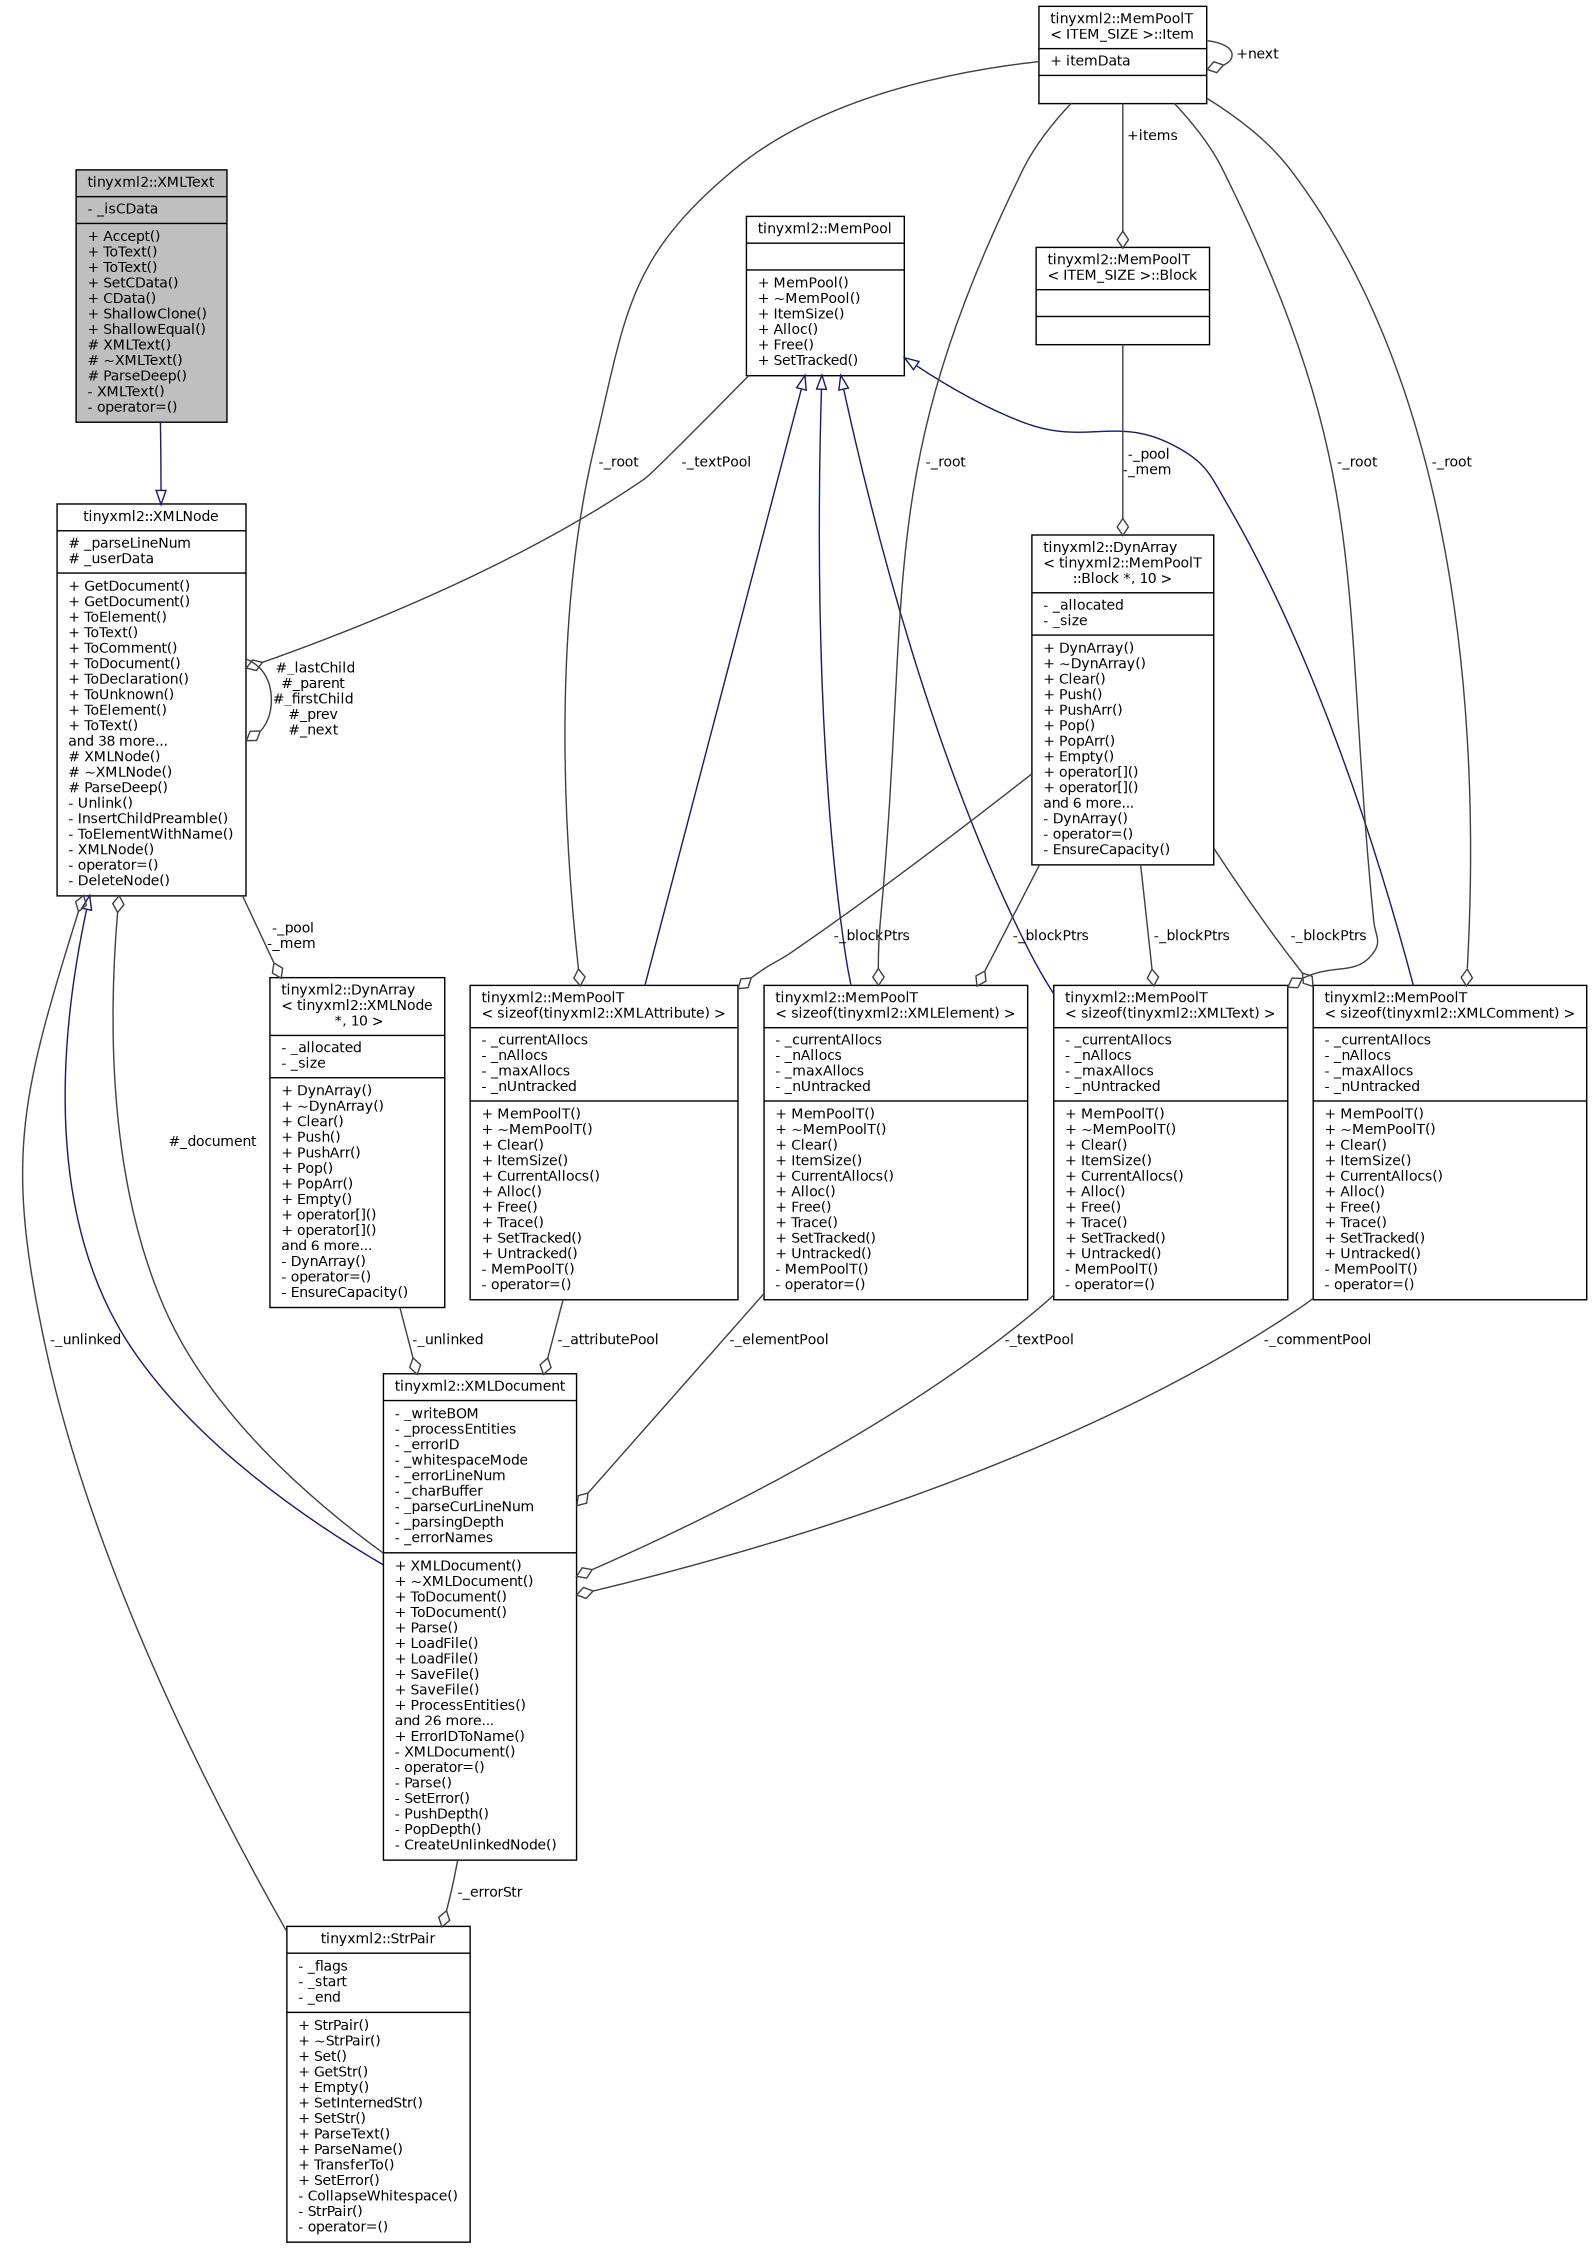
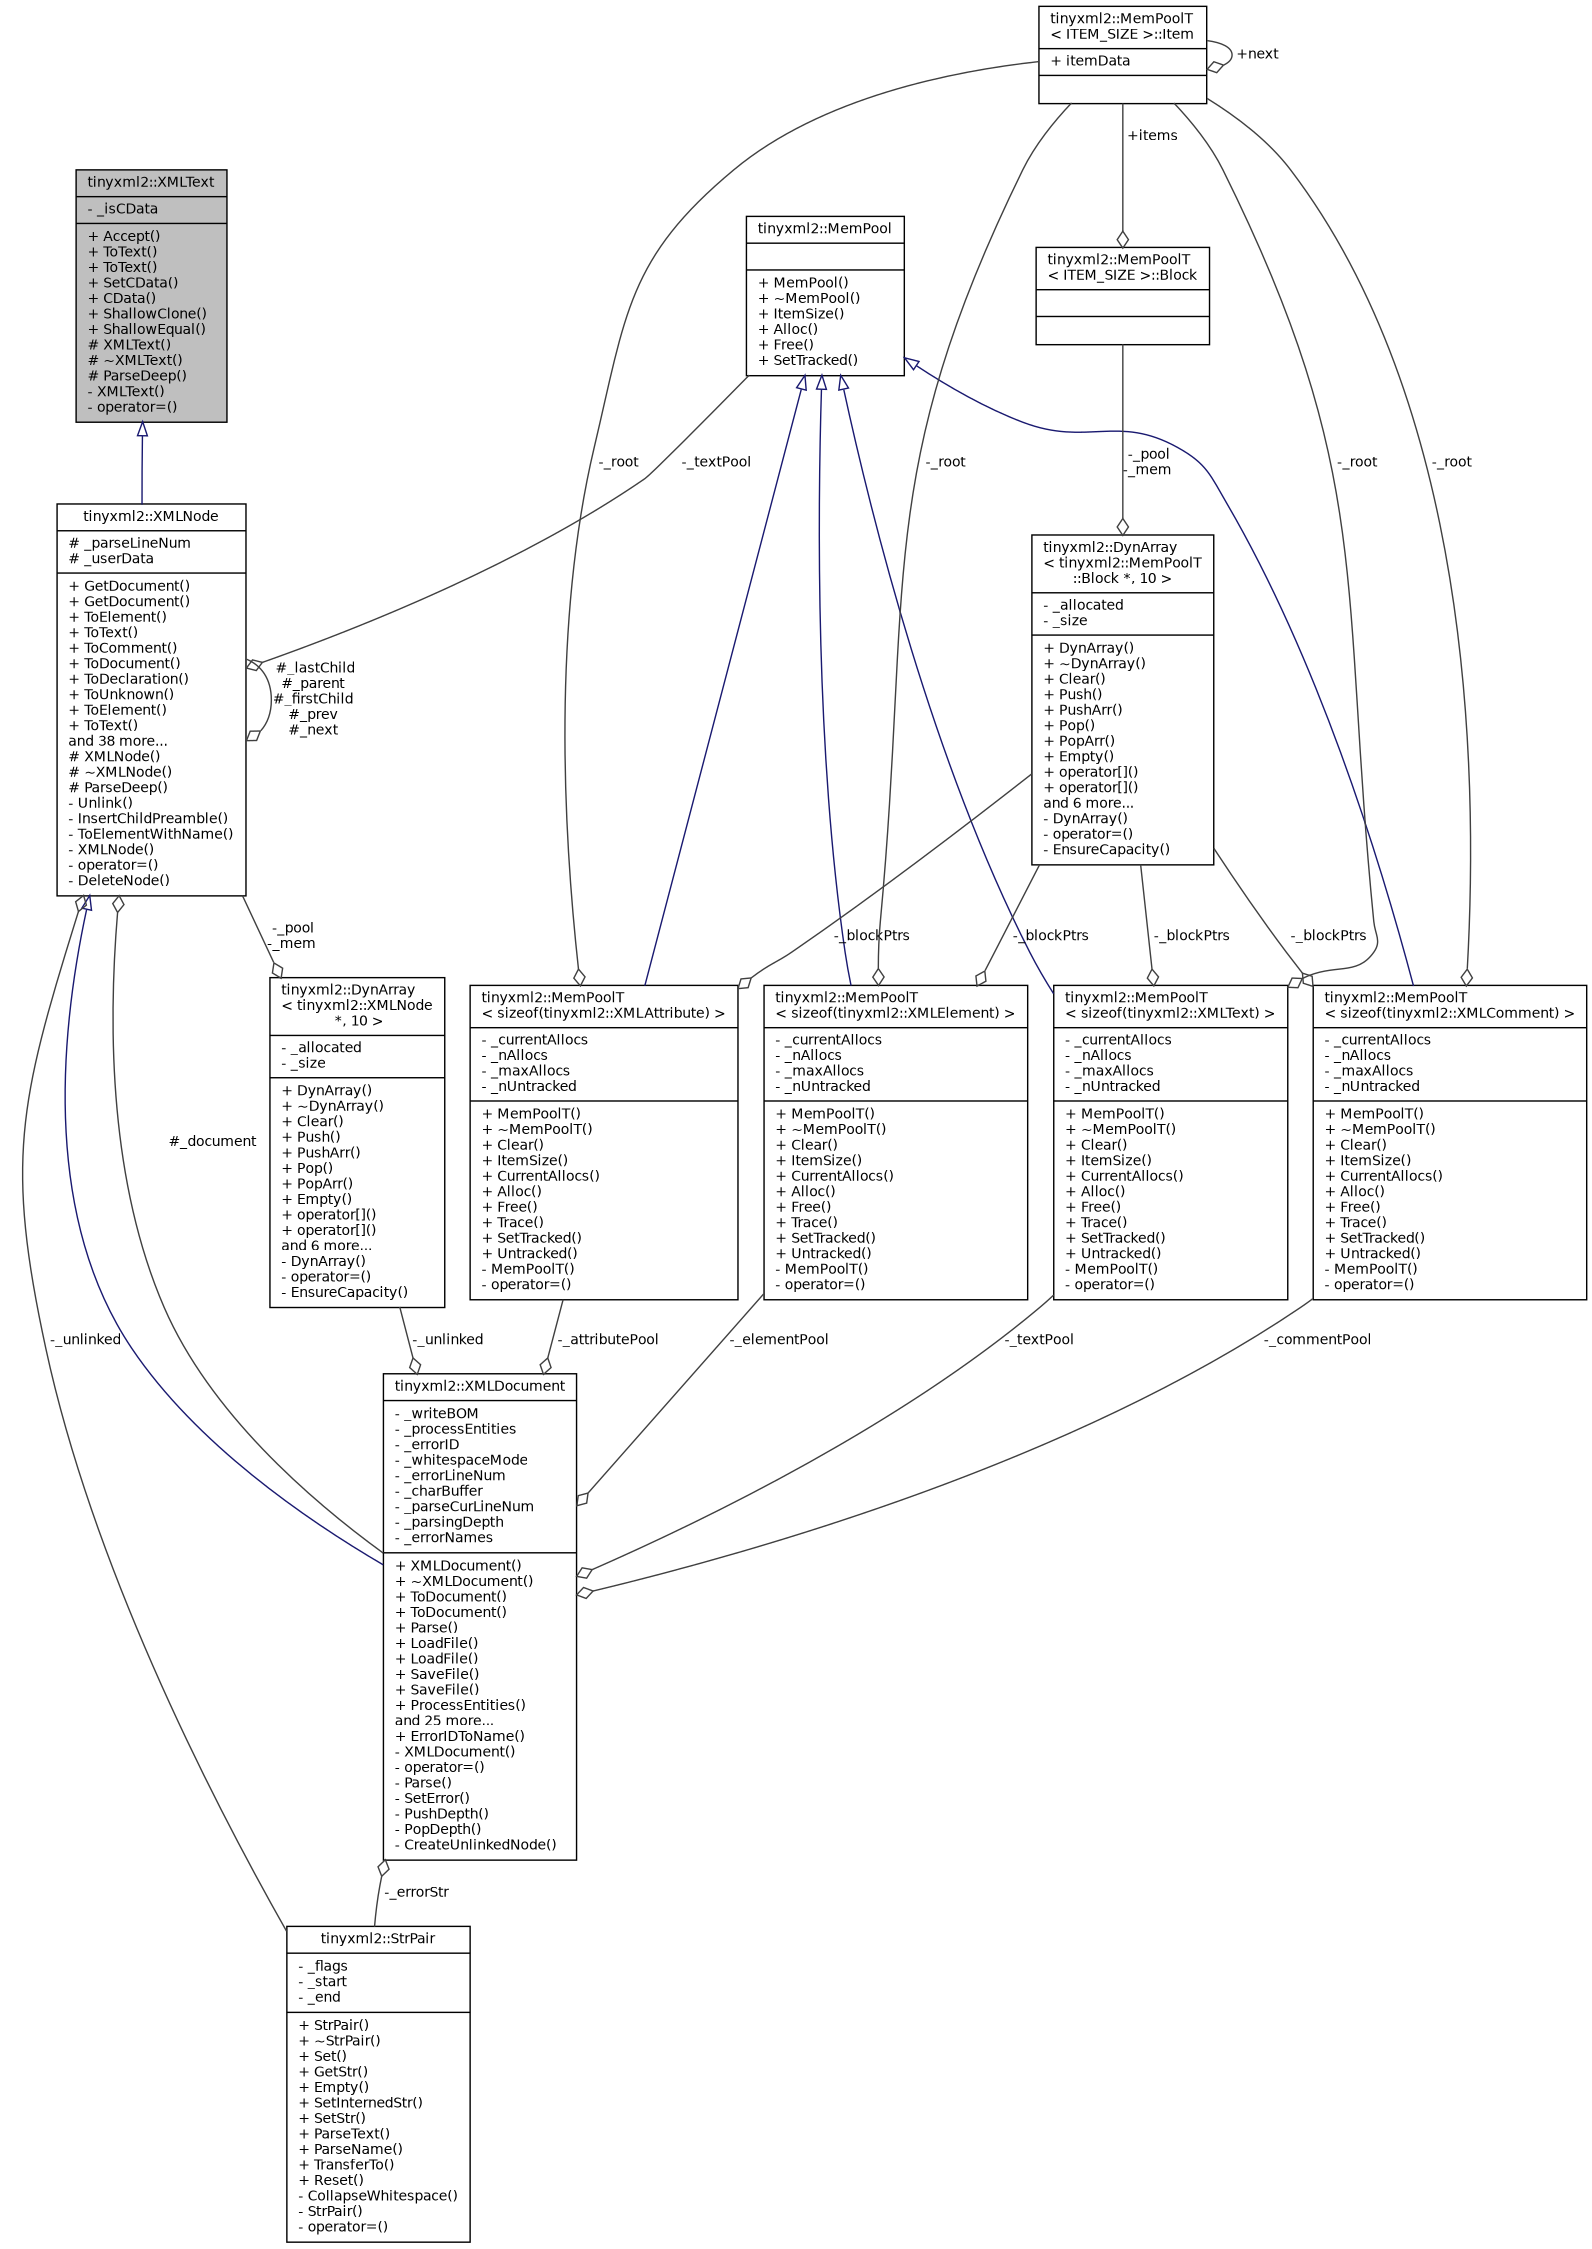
edge "tinyxml2::XMLText" -> "tinyxml2::XMLNode": reversed
node "tinyxml2::XMLDocument": text "and 26 more..." -> "and 25 more..."
edge "tinyxml2::XMLDocument" -> "tinyxml2::StrPair": reversed
node "tinyxml2::StrPair": text "+ SetError()" -> "+ Reset()"
